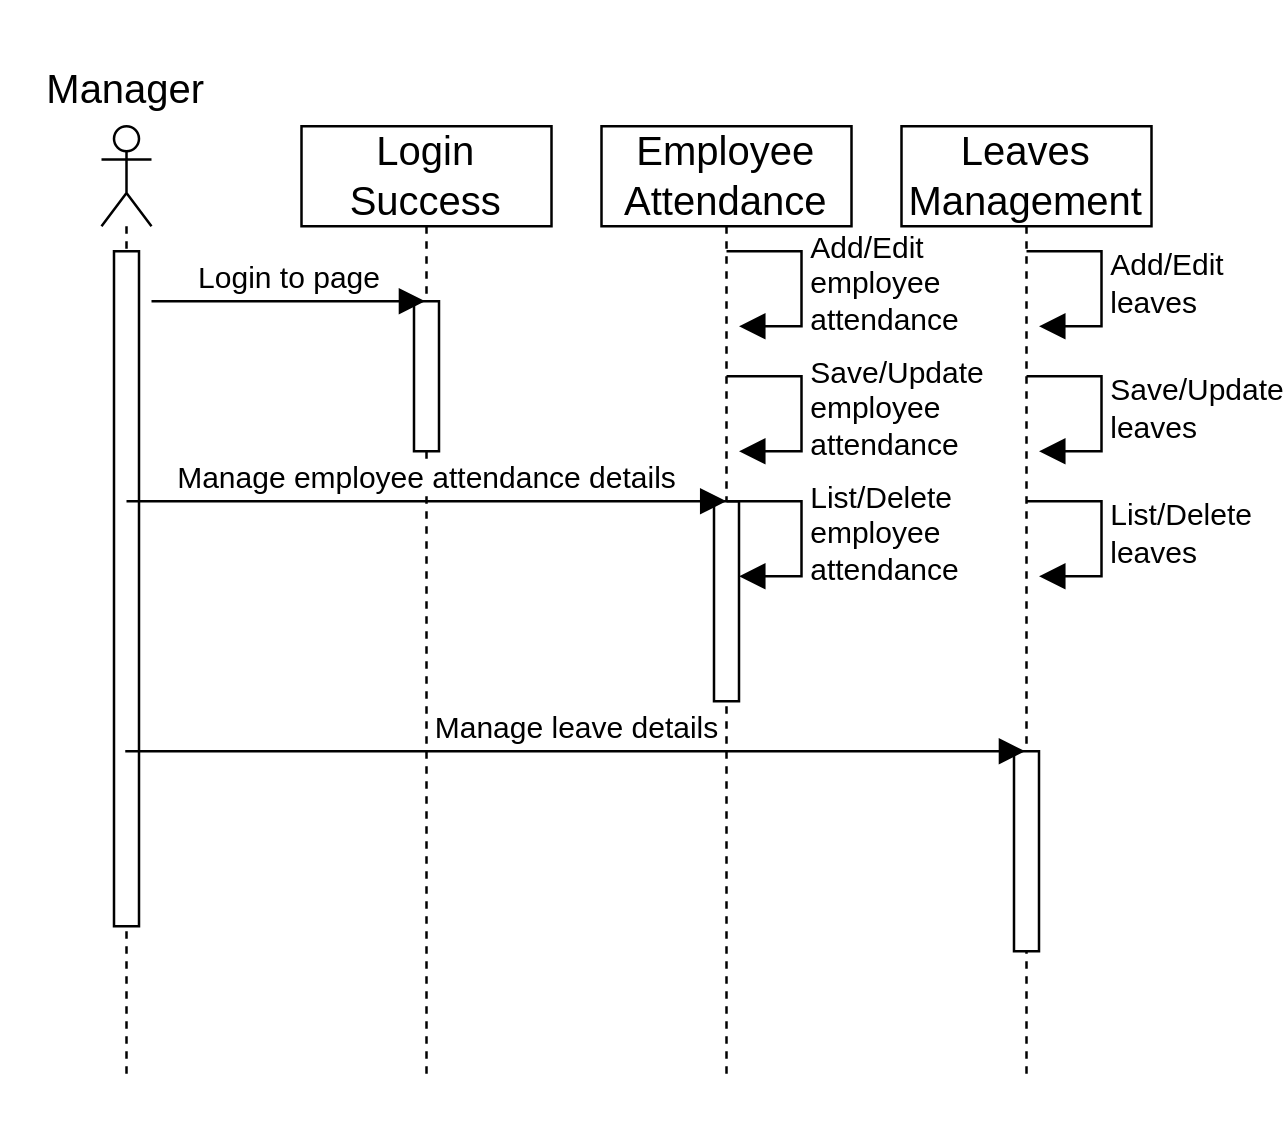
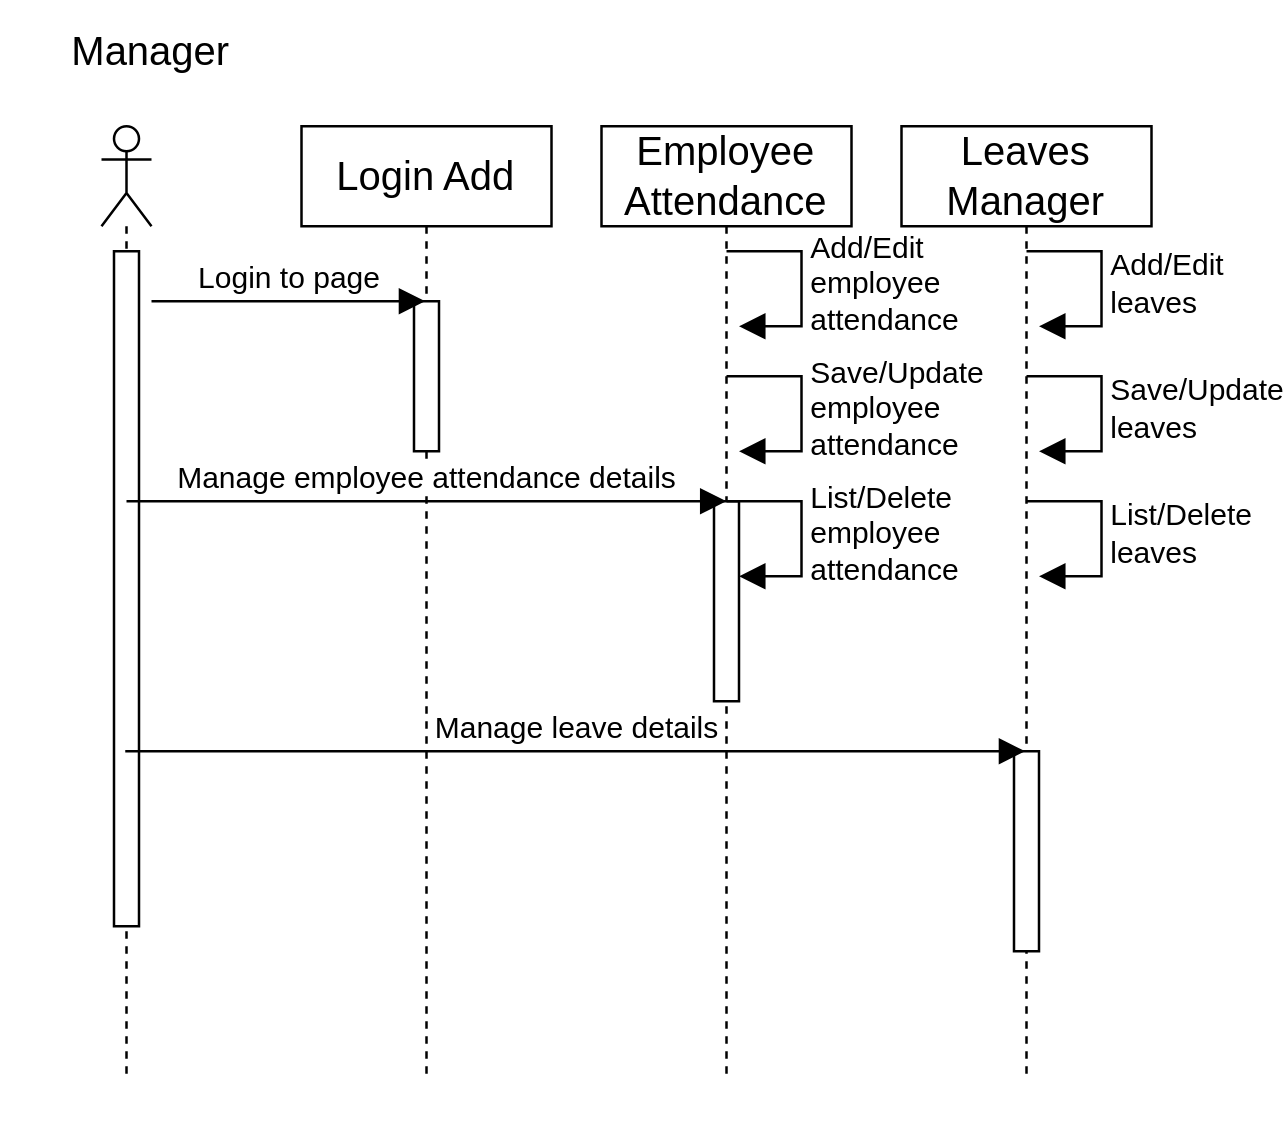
node "Manager": moved (126, 89) -> (151, 51)
node "Login Success": label "Login Success" -> "Login Add"
node "Leaves Management": label "Leaves Management" -> "Leaves Manager"
